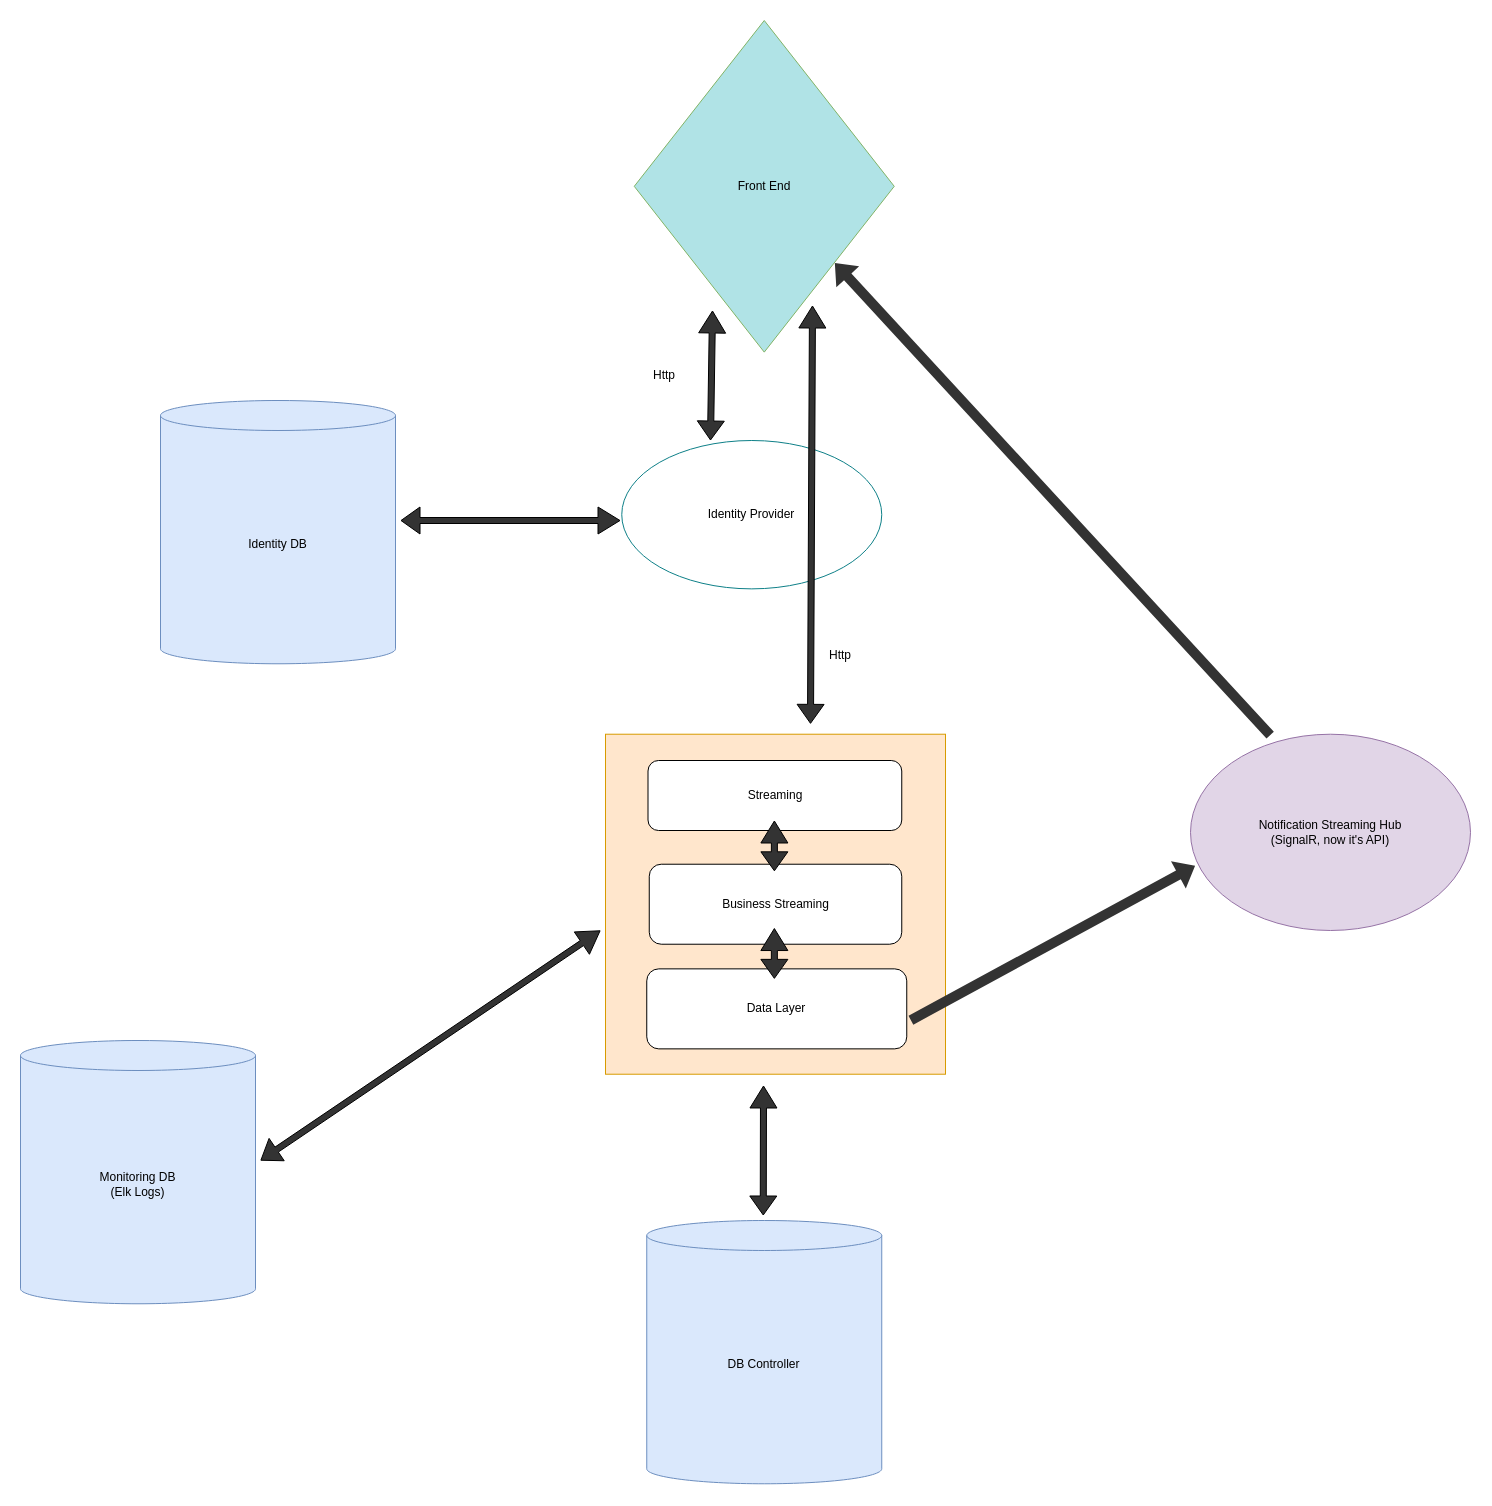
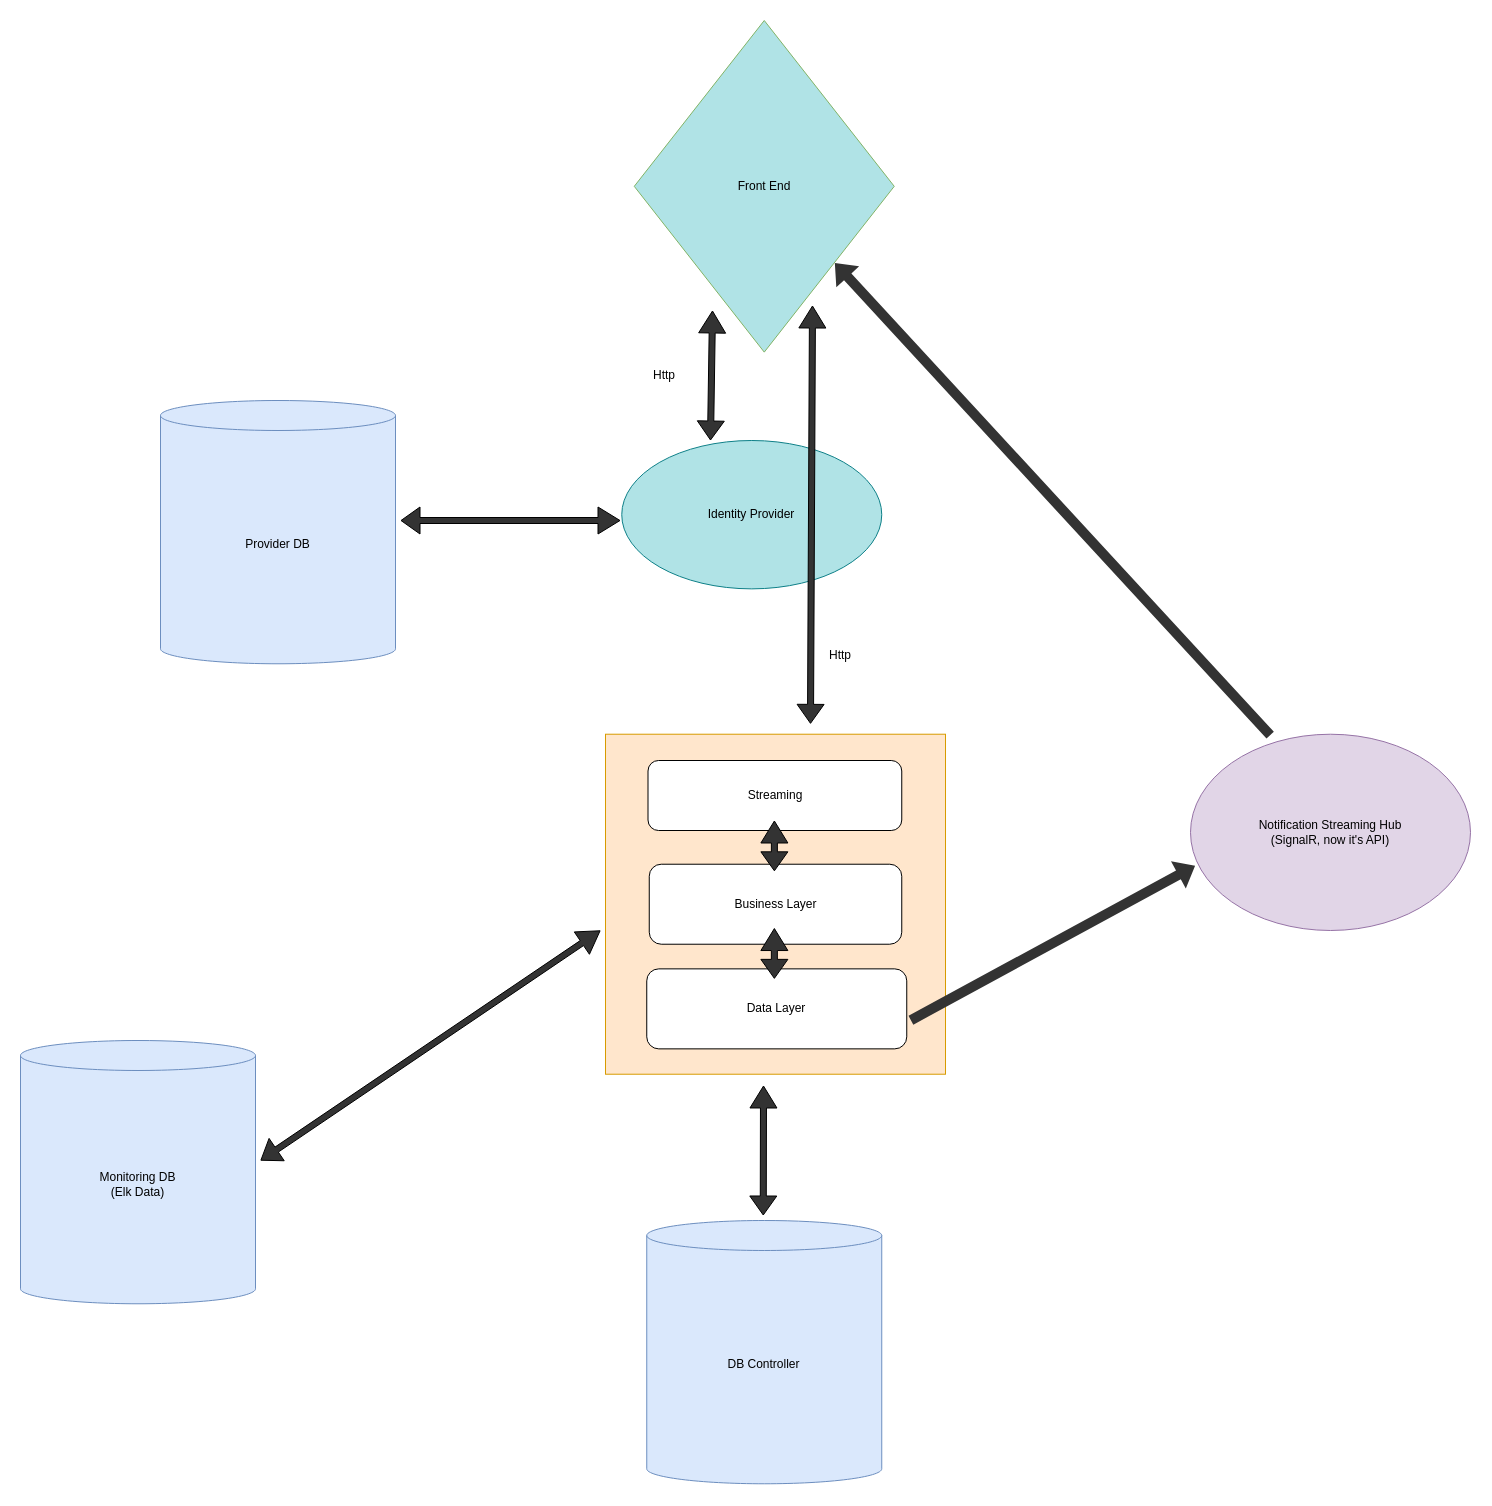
node "Identity Provider": fillcolor #ffffff -> #b0e3e6
node "Identity DB": label "Identity DB" -> "Provider DB"
node "Business Streaming": label "Business Streaming" -> "Business Layer"
node "Monitoring DB (Elk Logs)": label "Monitoring DB (Elk Logs)" -> "Monitoring DB (Elk Data)"
